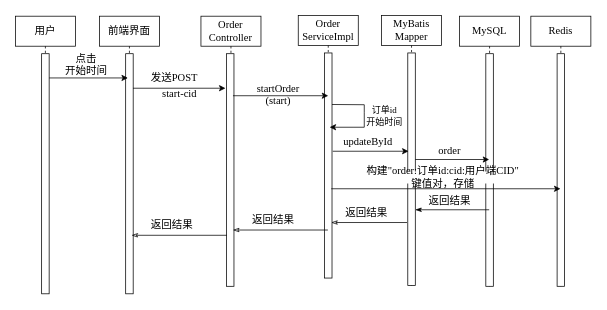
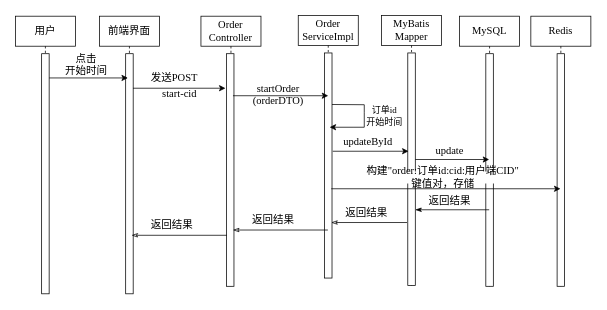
node "startOrder (start)": label "startOrder (start)" -> "startOrder (orderDTO)"
node "order": label "order" -> "update"
